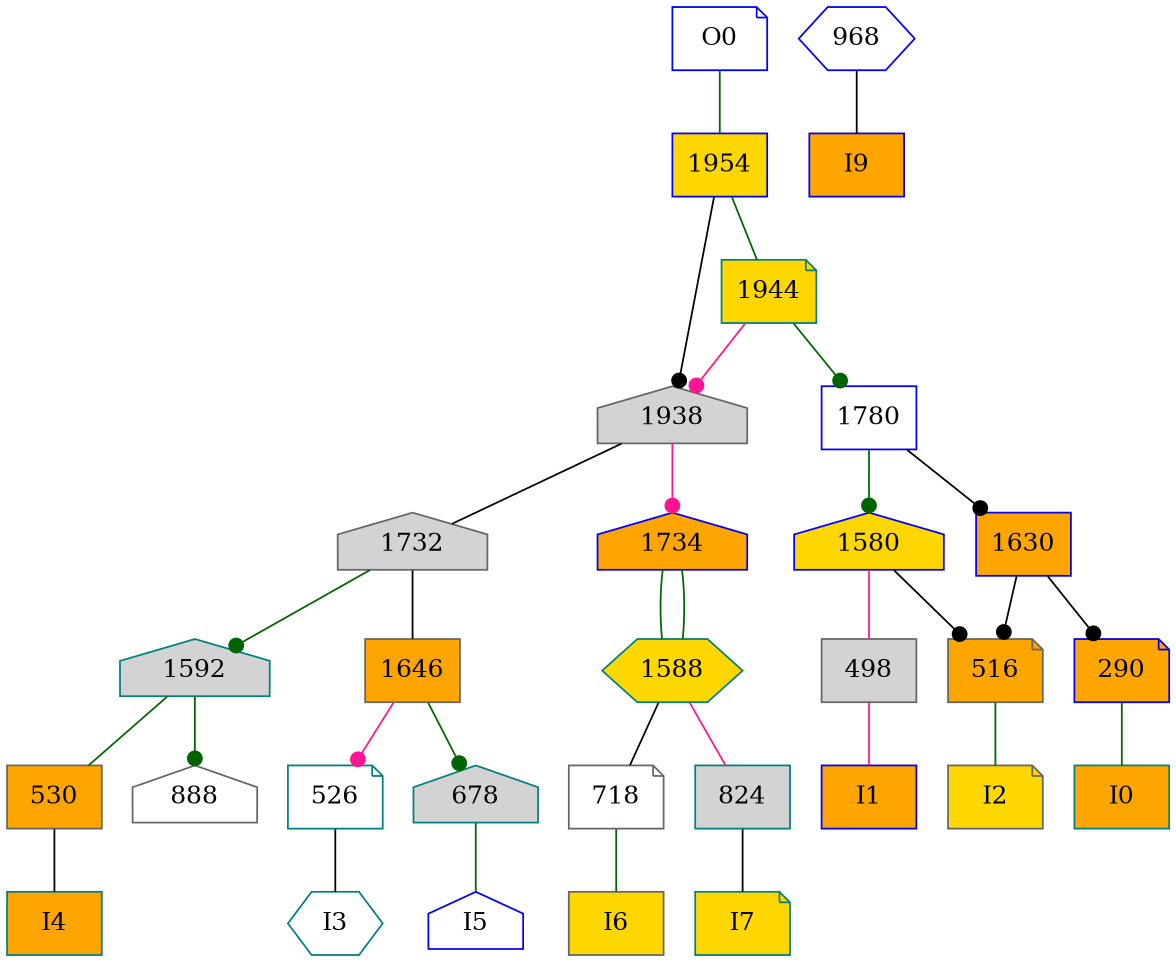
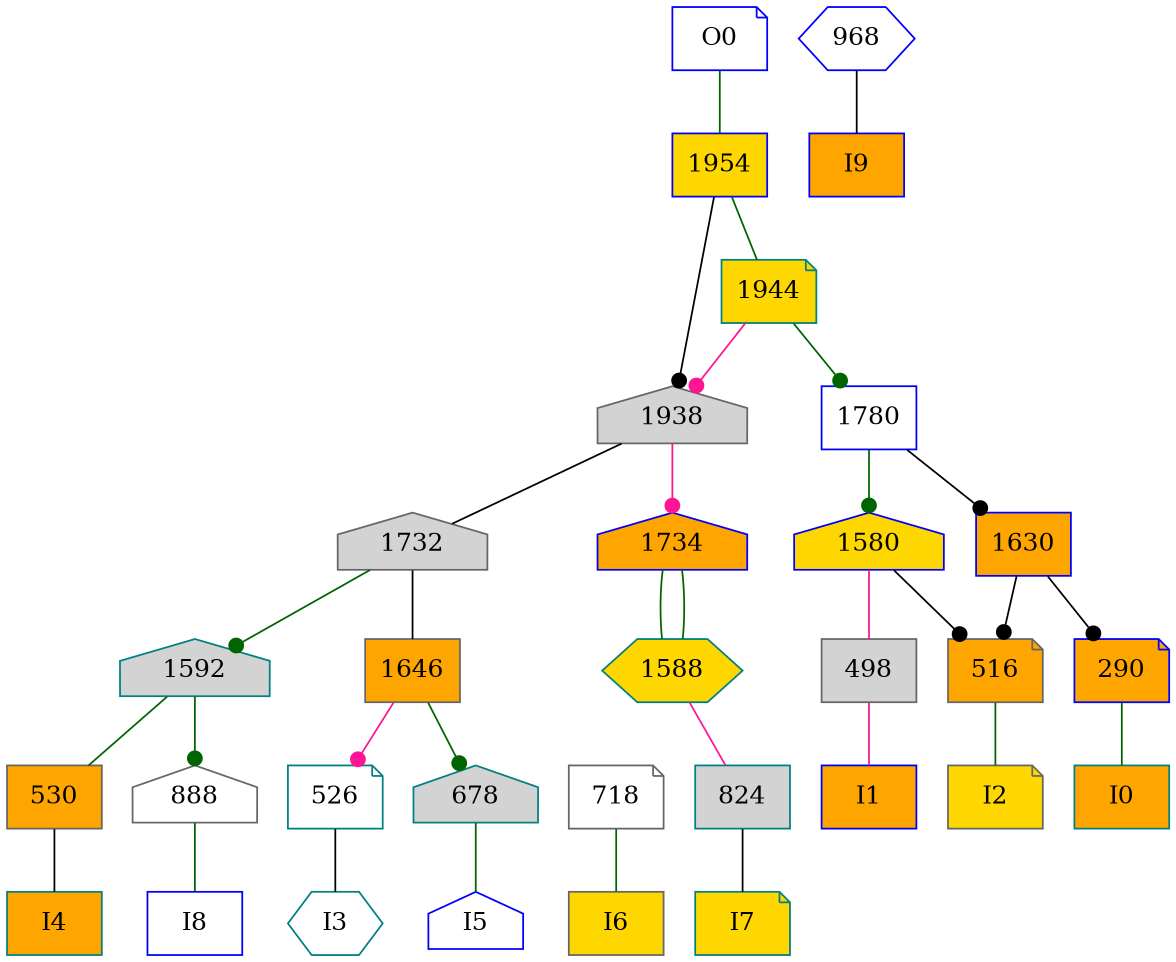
edge "1588" -- "718": removed
node "I8": added
